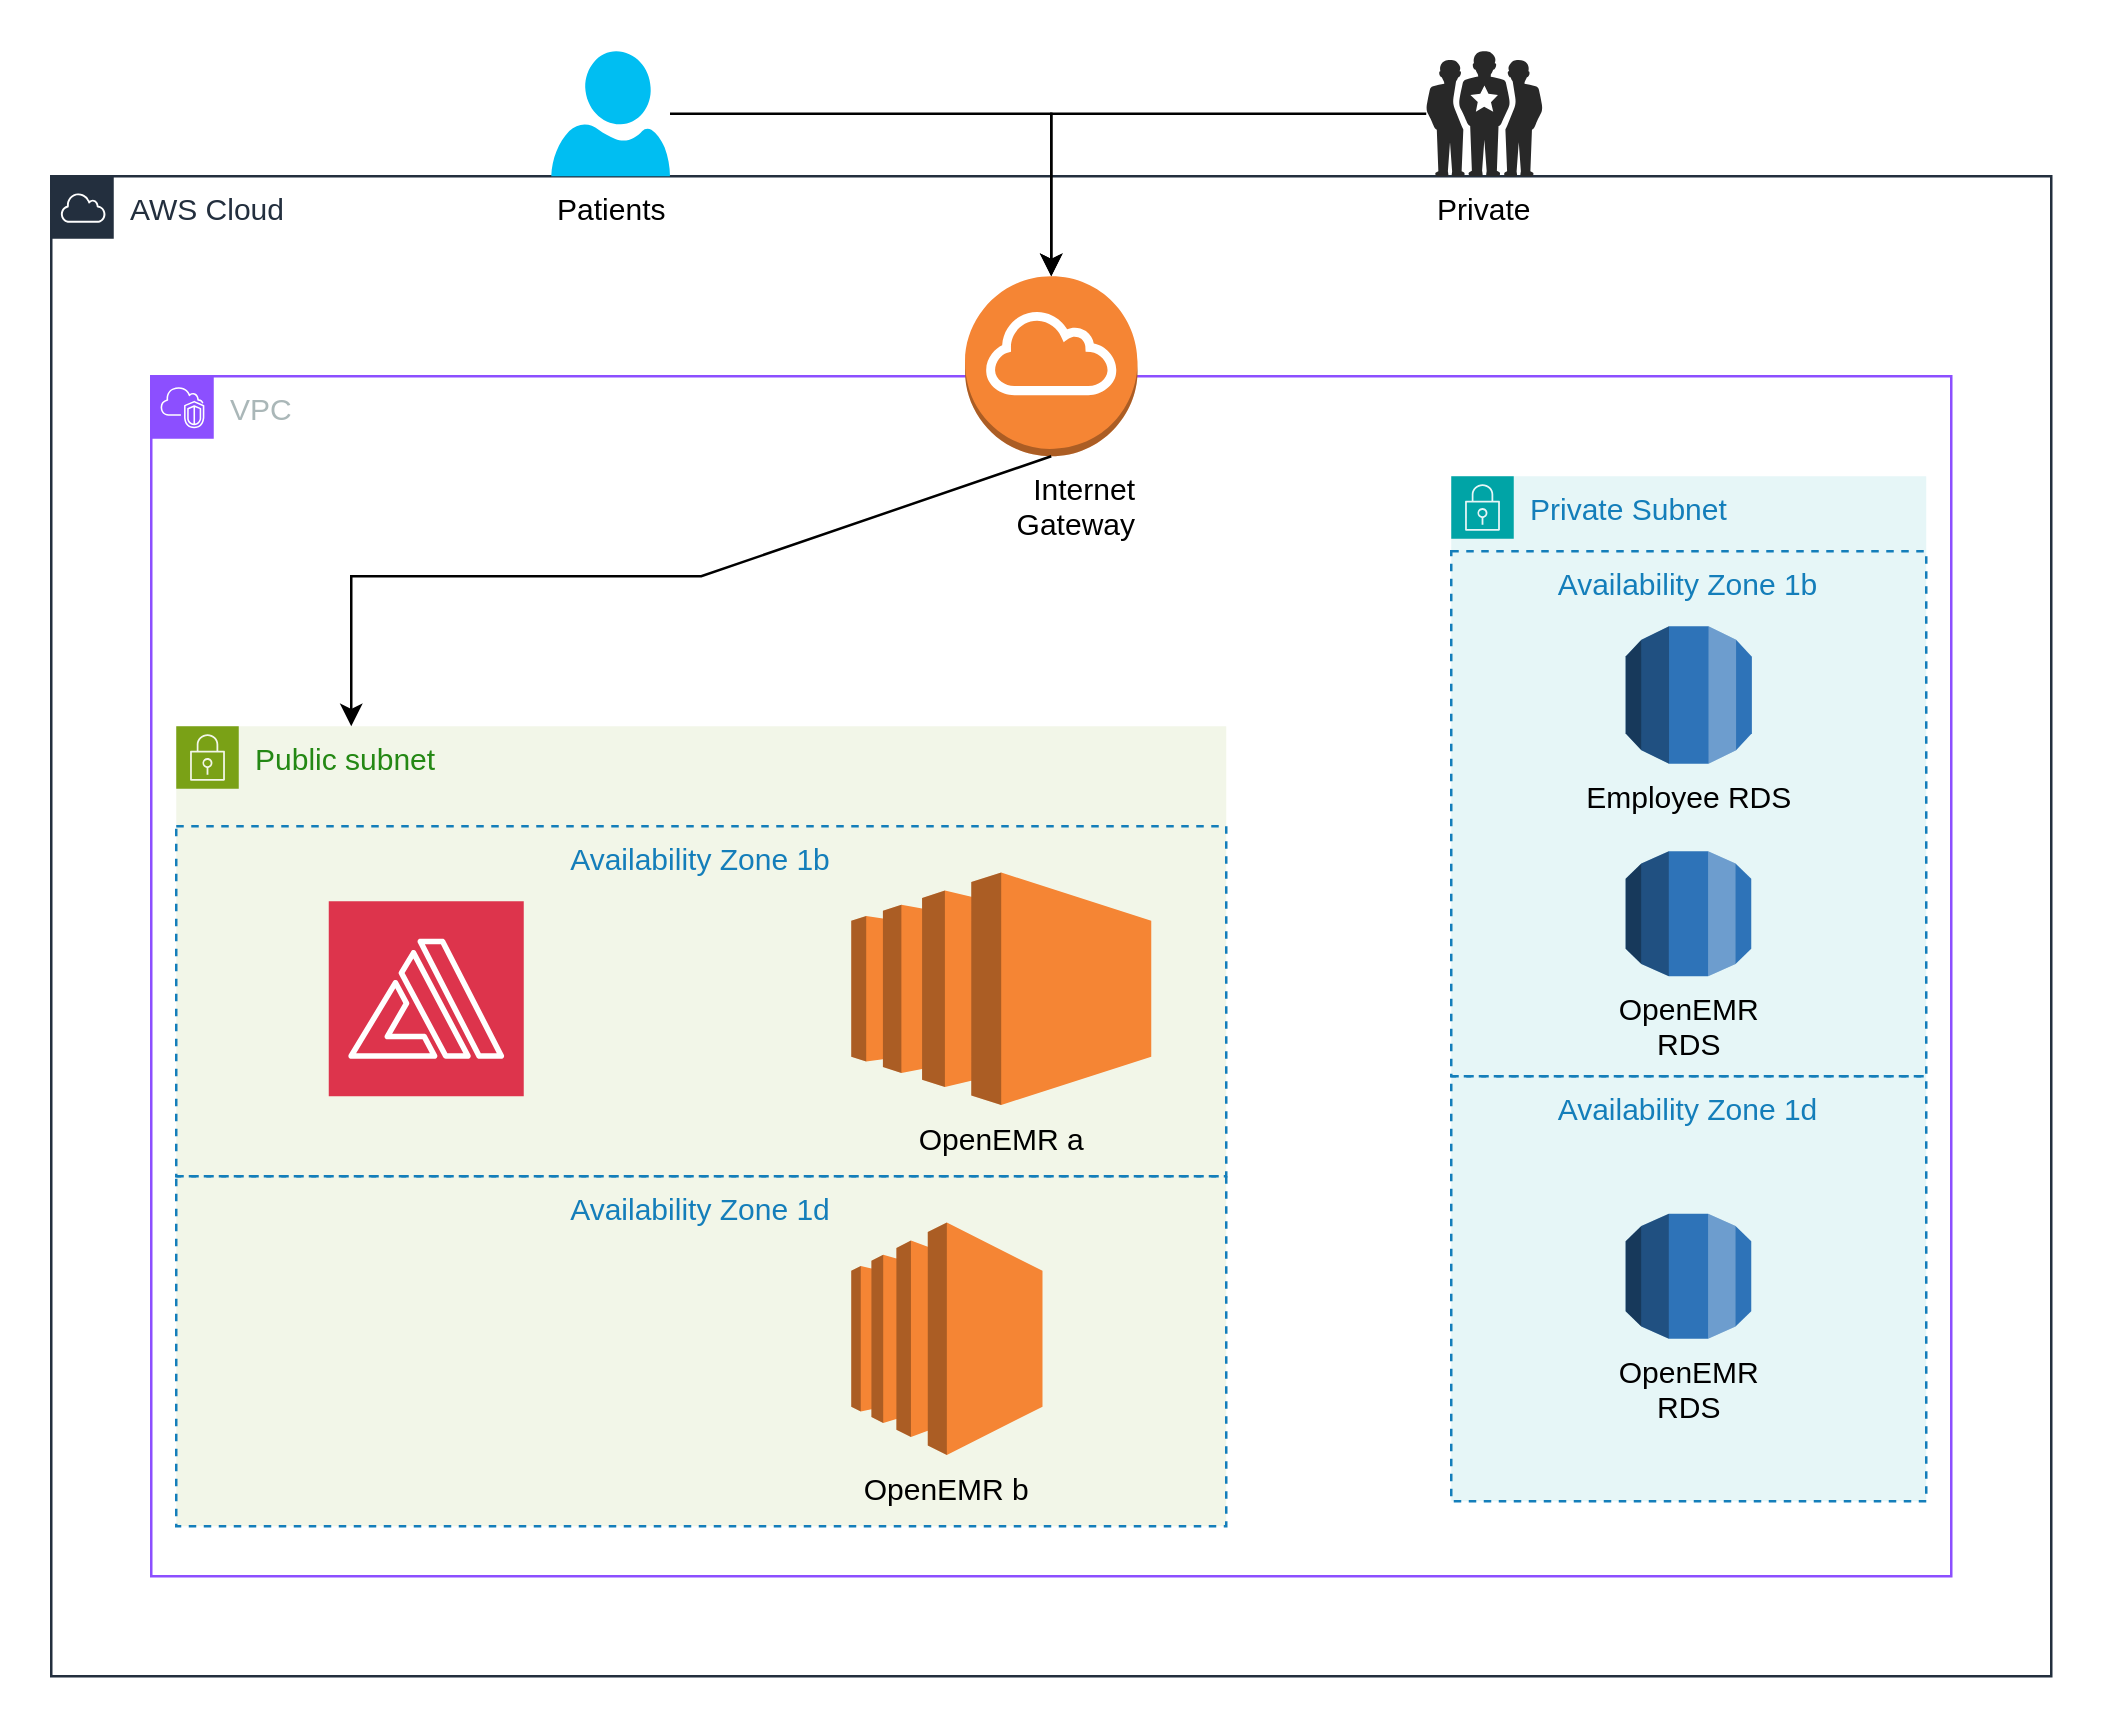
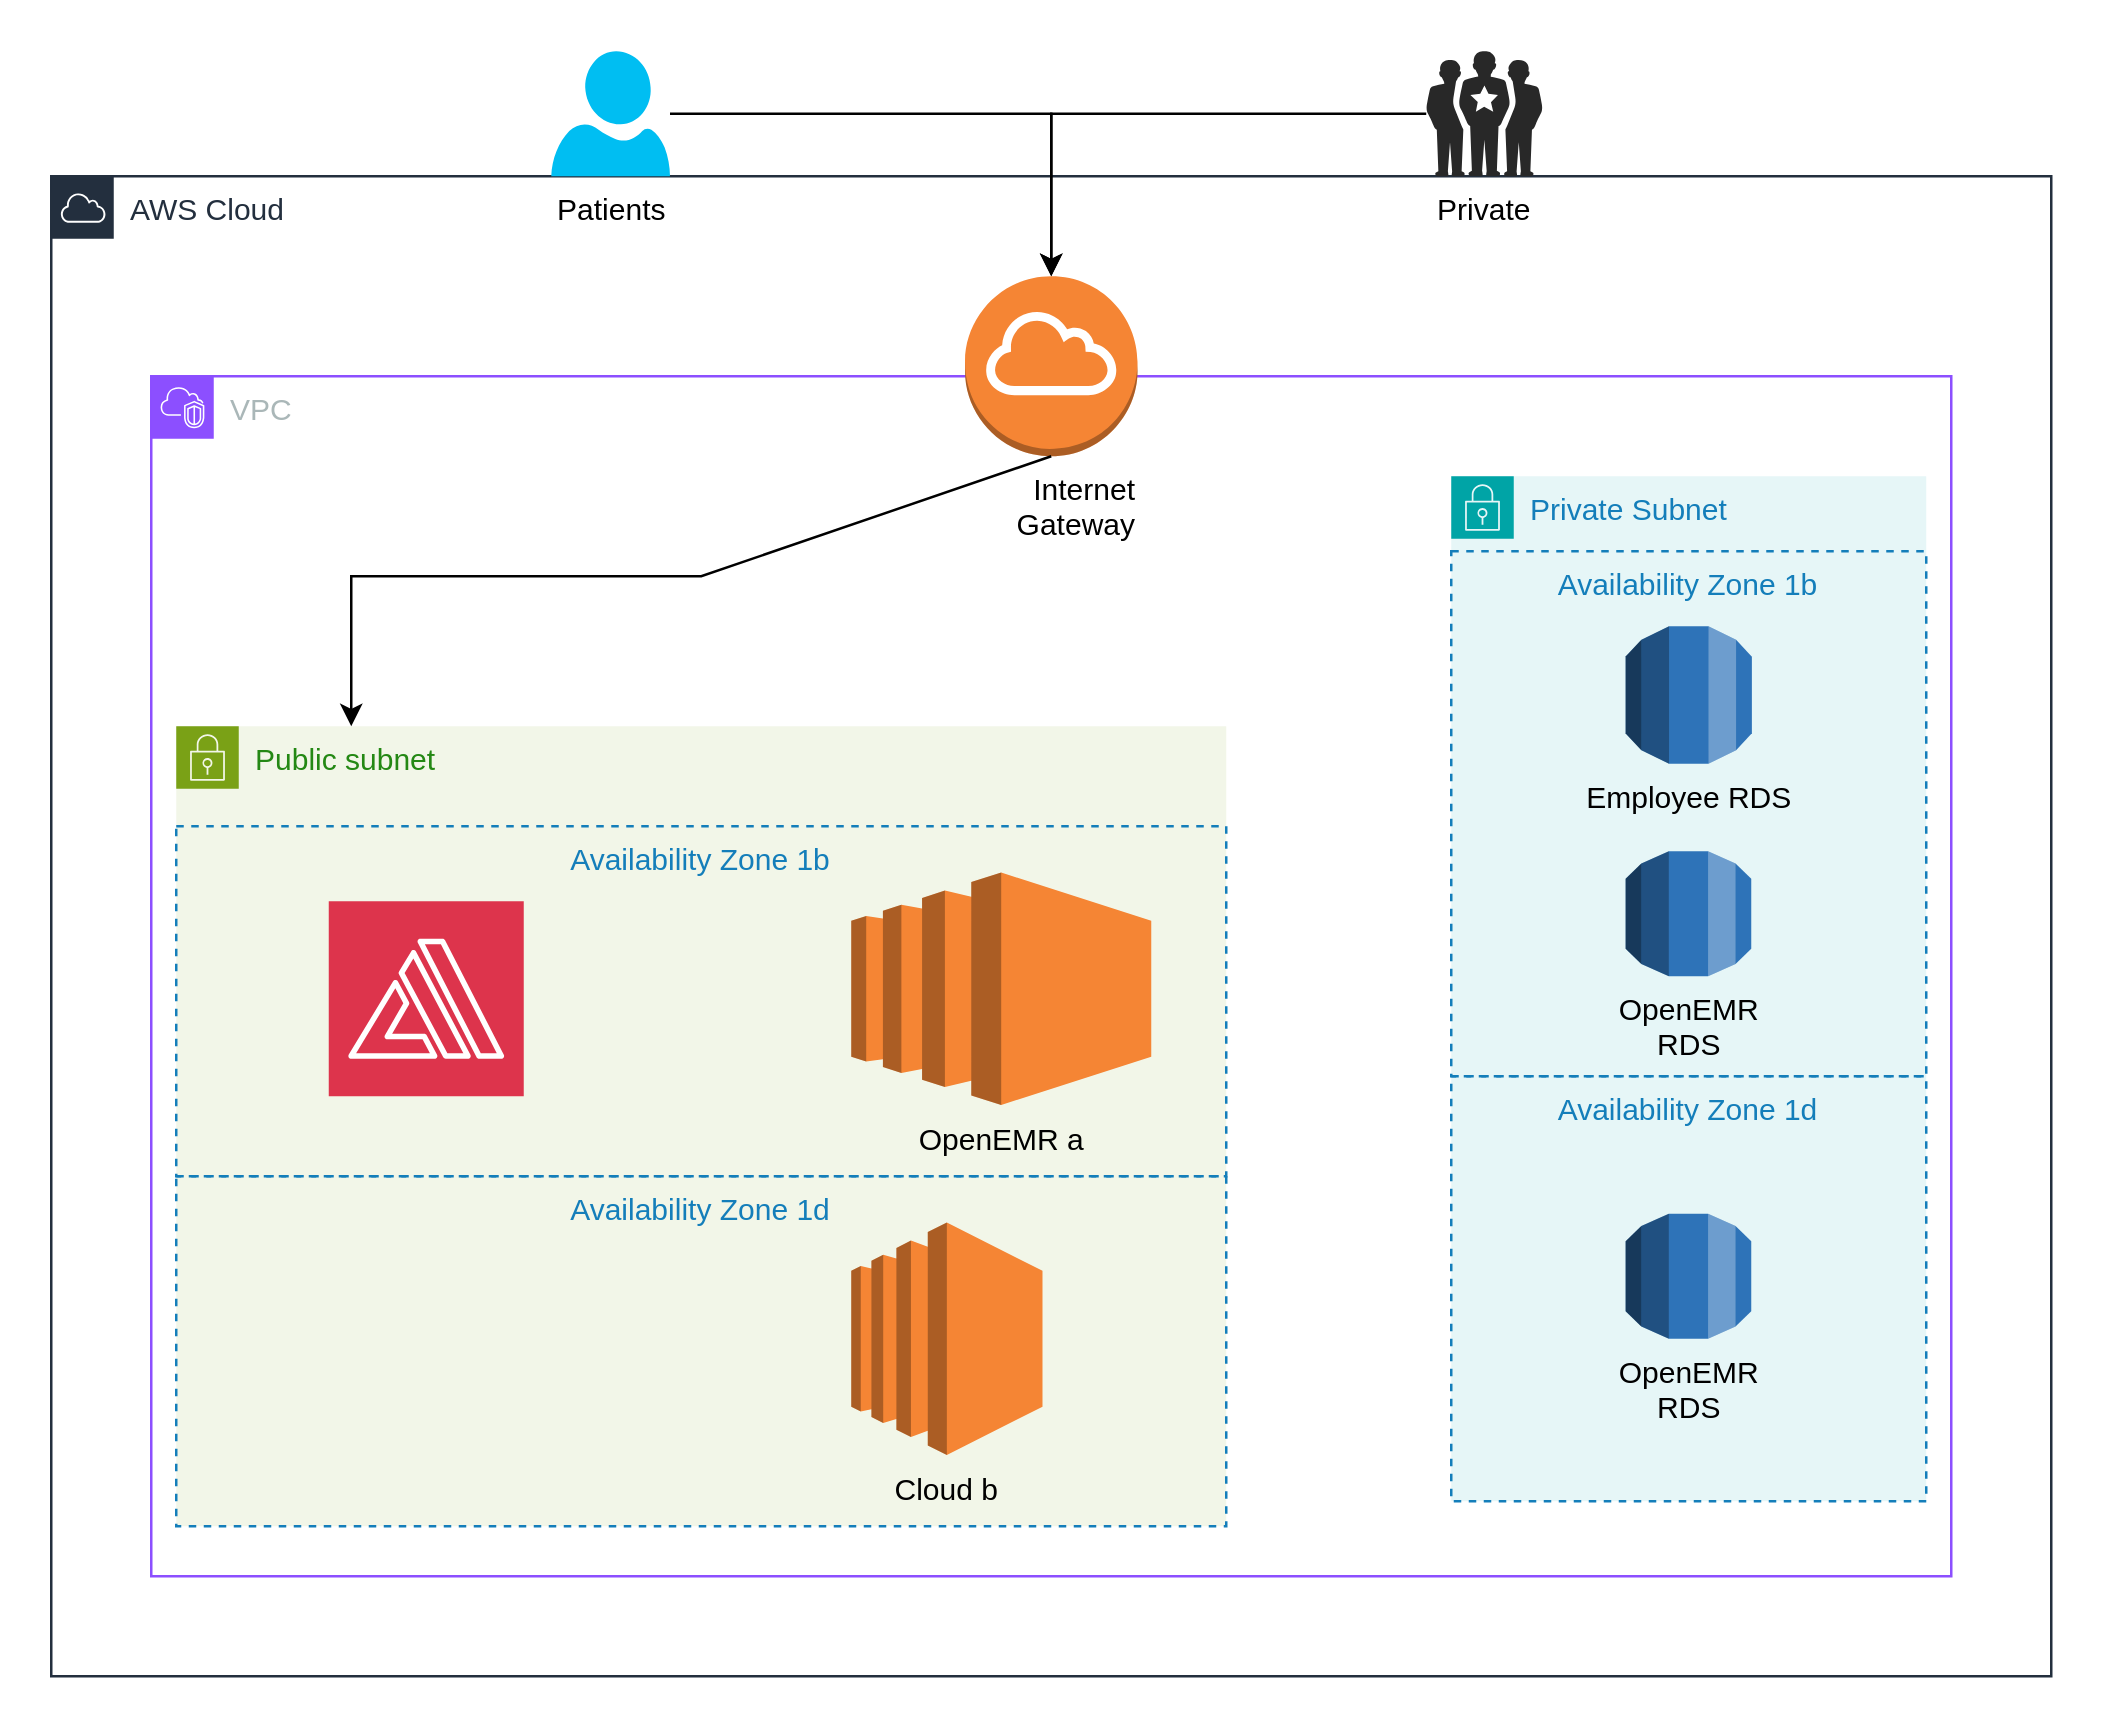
node "OpenEMR b": label "OpenEMR b" -> "Cloud b"
